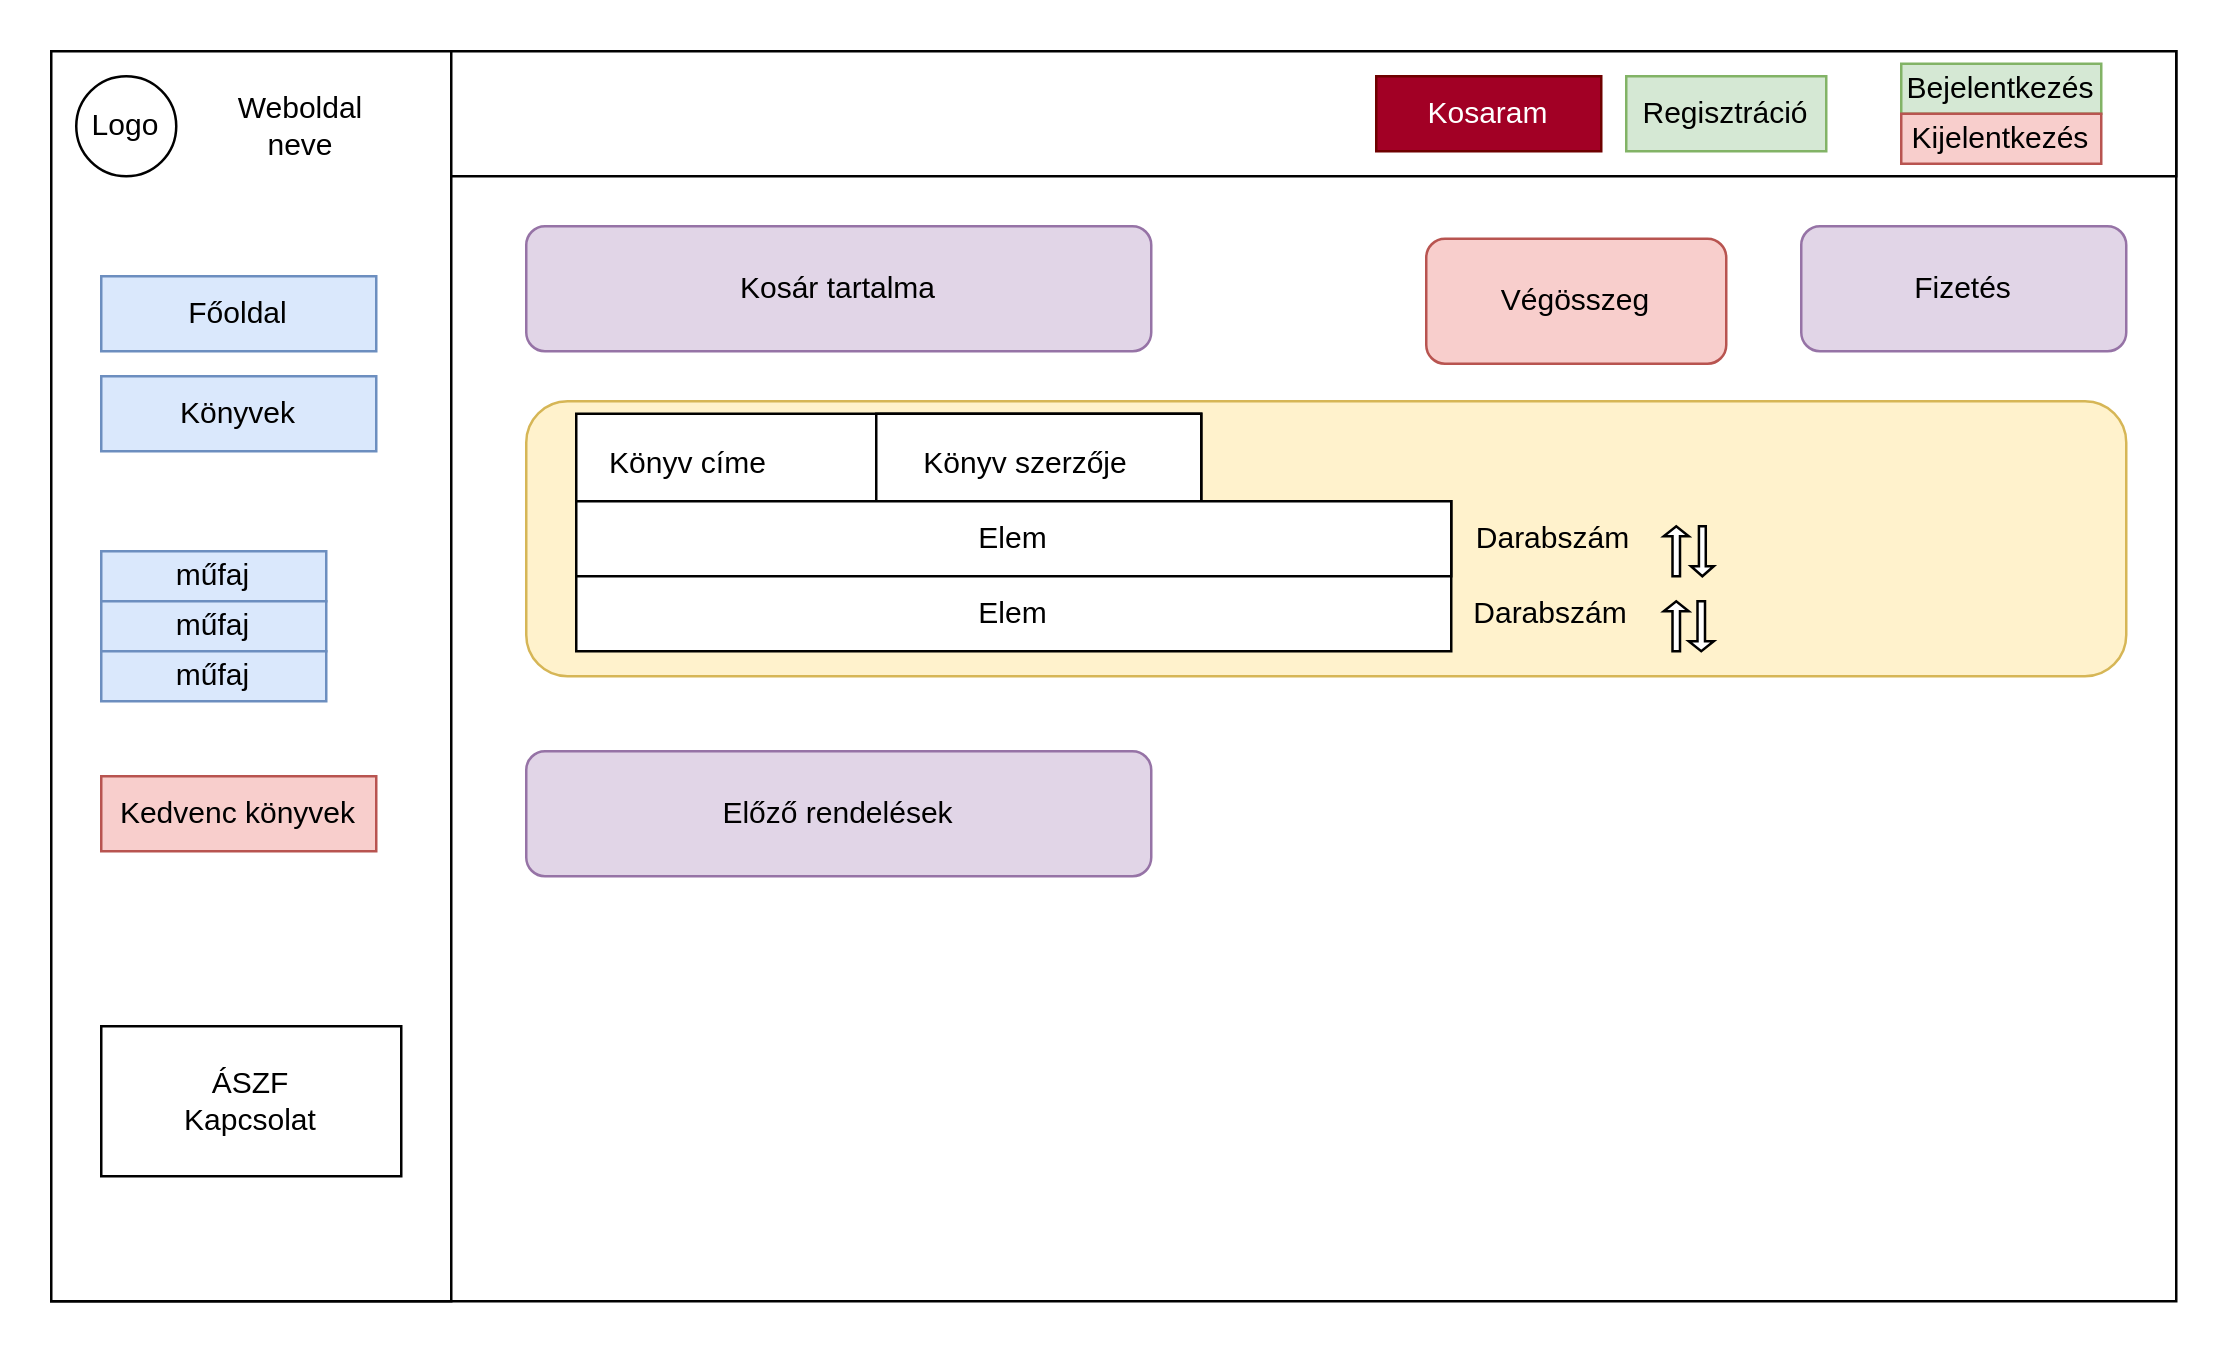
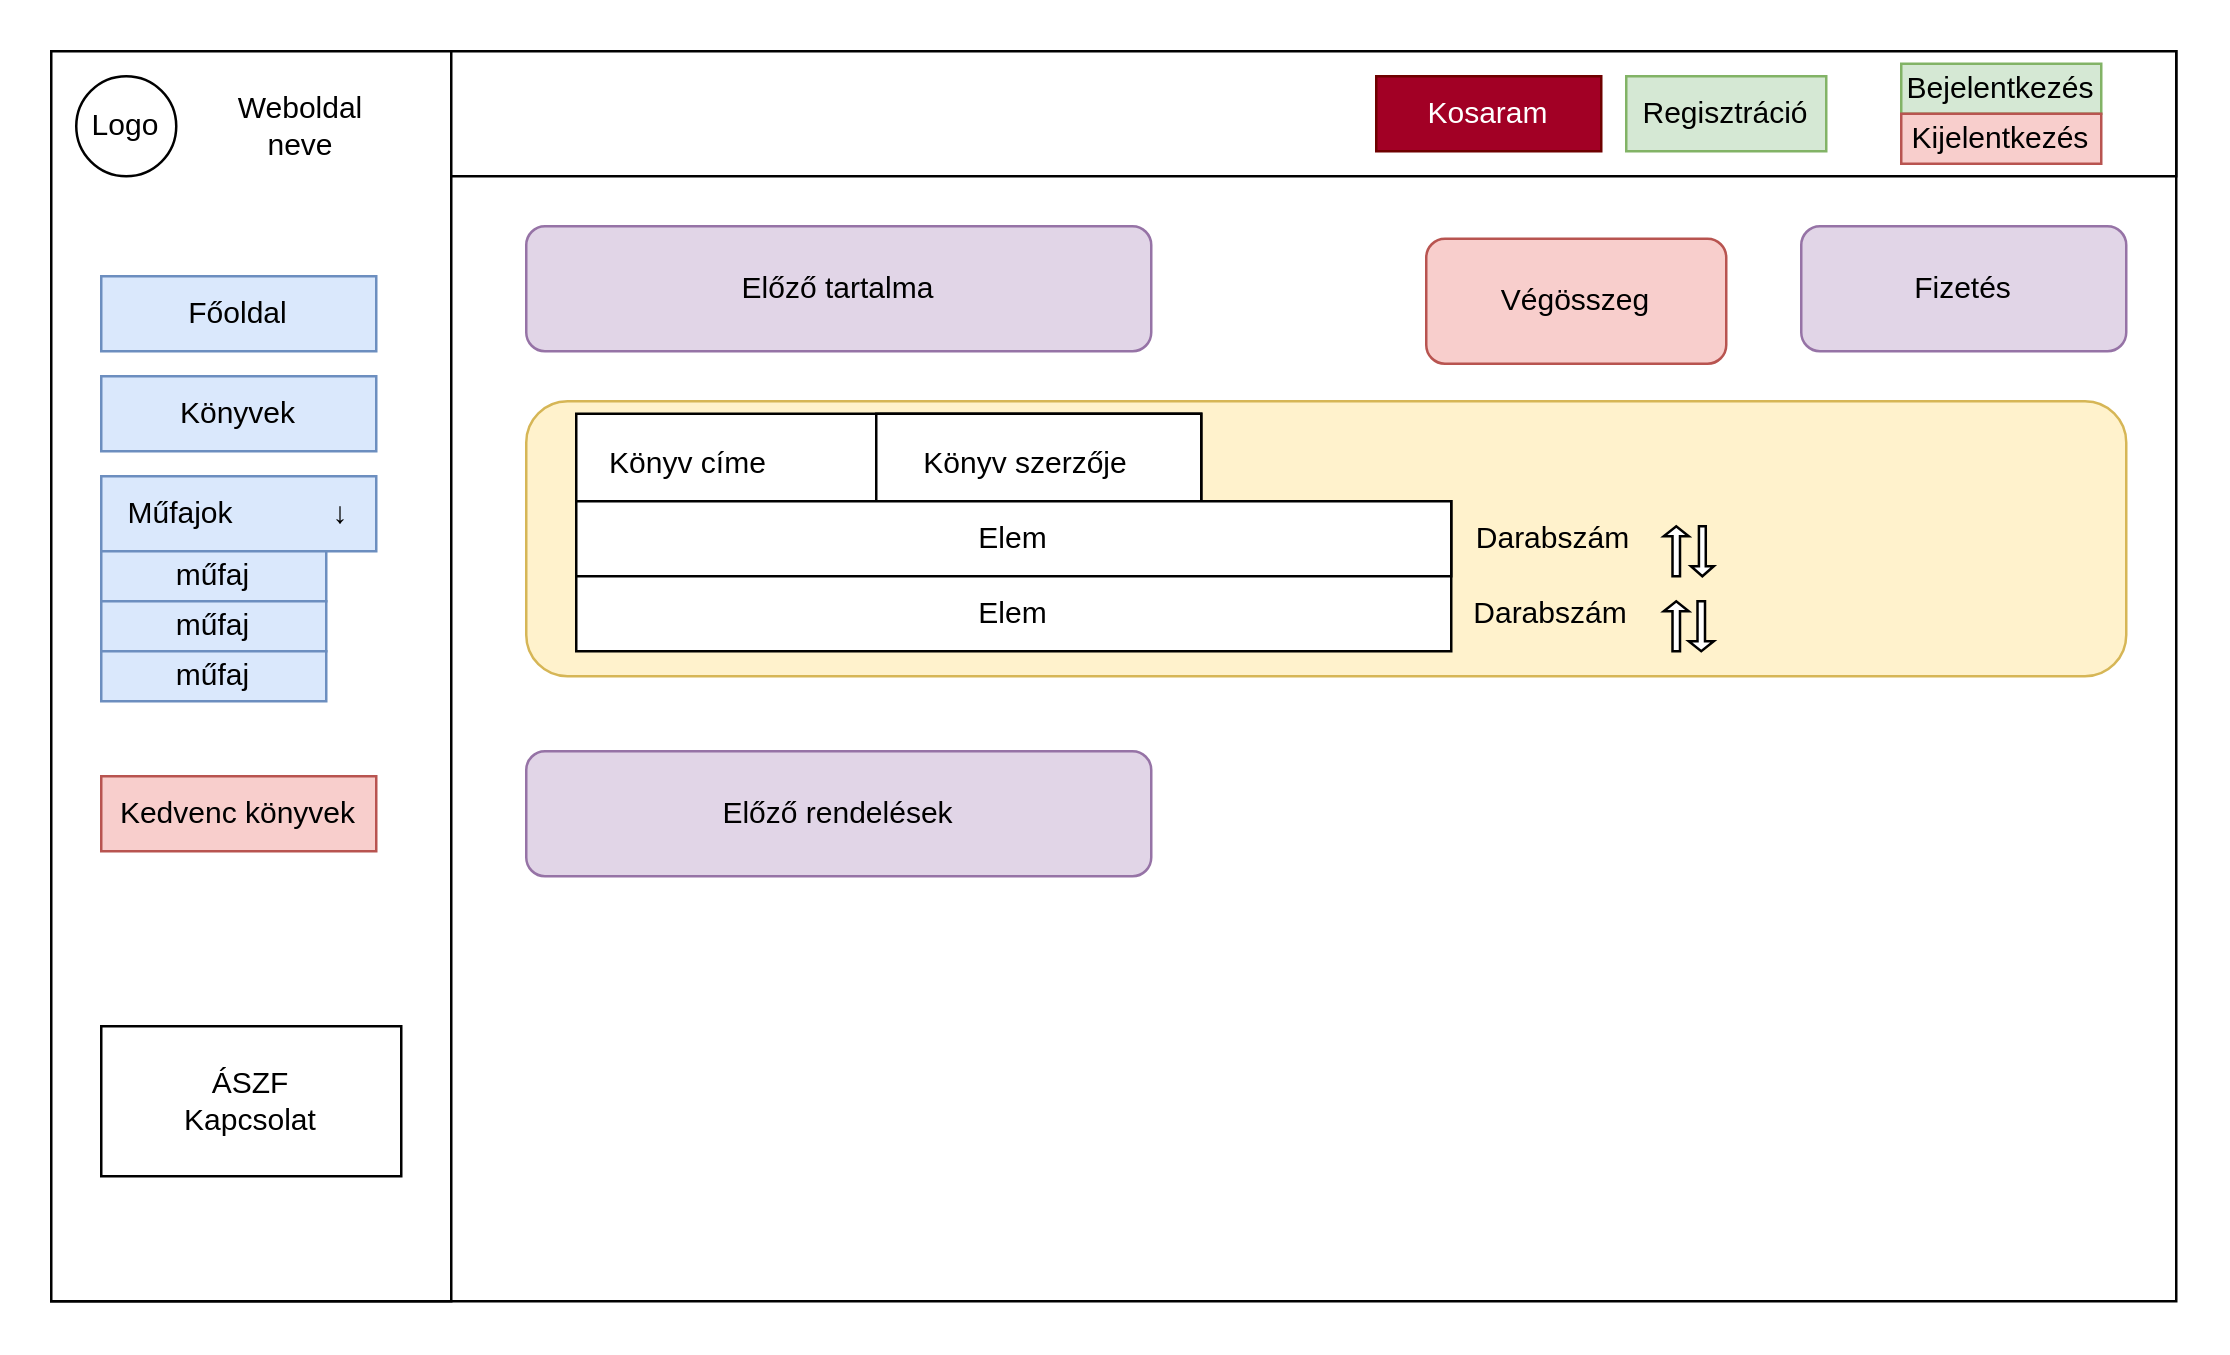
node "Kosár tartalma": label "Kosár tartalma" -> "Előző tartalma"
node "Műfajok ↓": added
